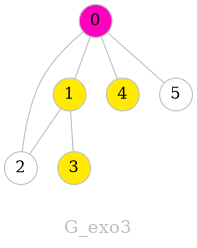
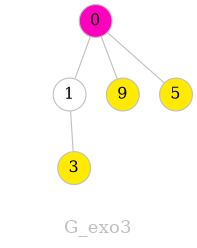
node "1": fillcolor #ffea00 -> #ffffff
node "4": label "4" -> "9"
node "5": fillcolor #ffffff -> #ffea00
node "2": removed
